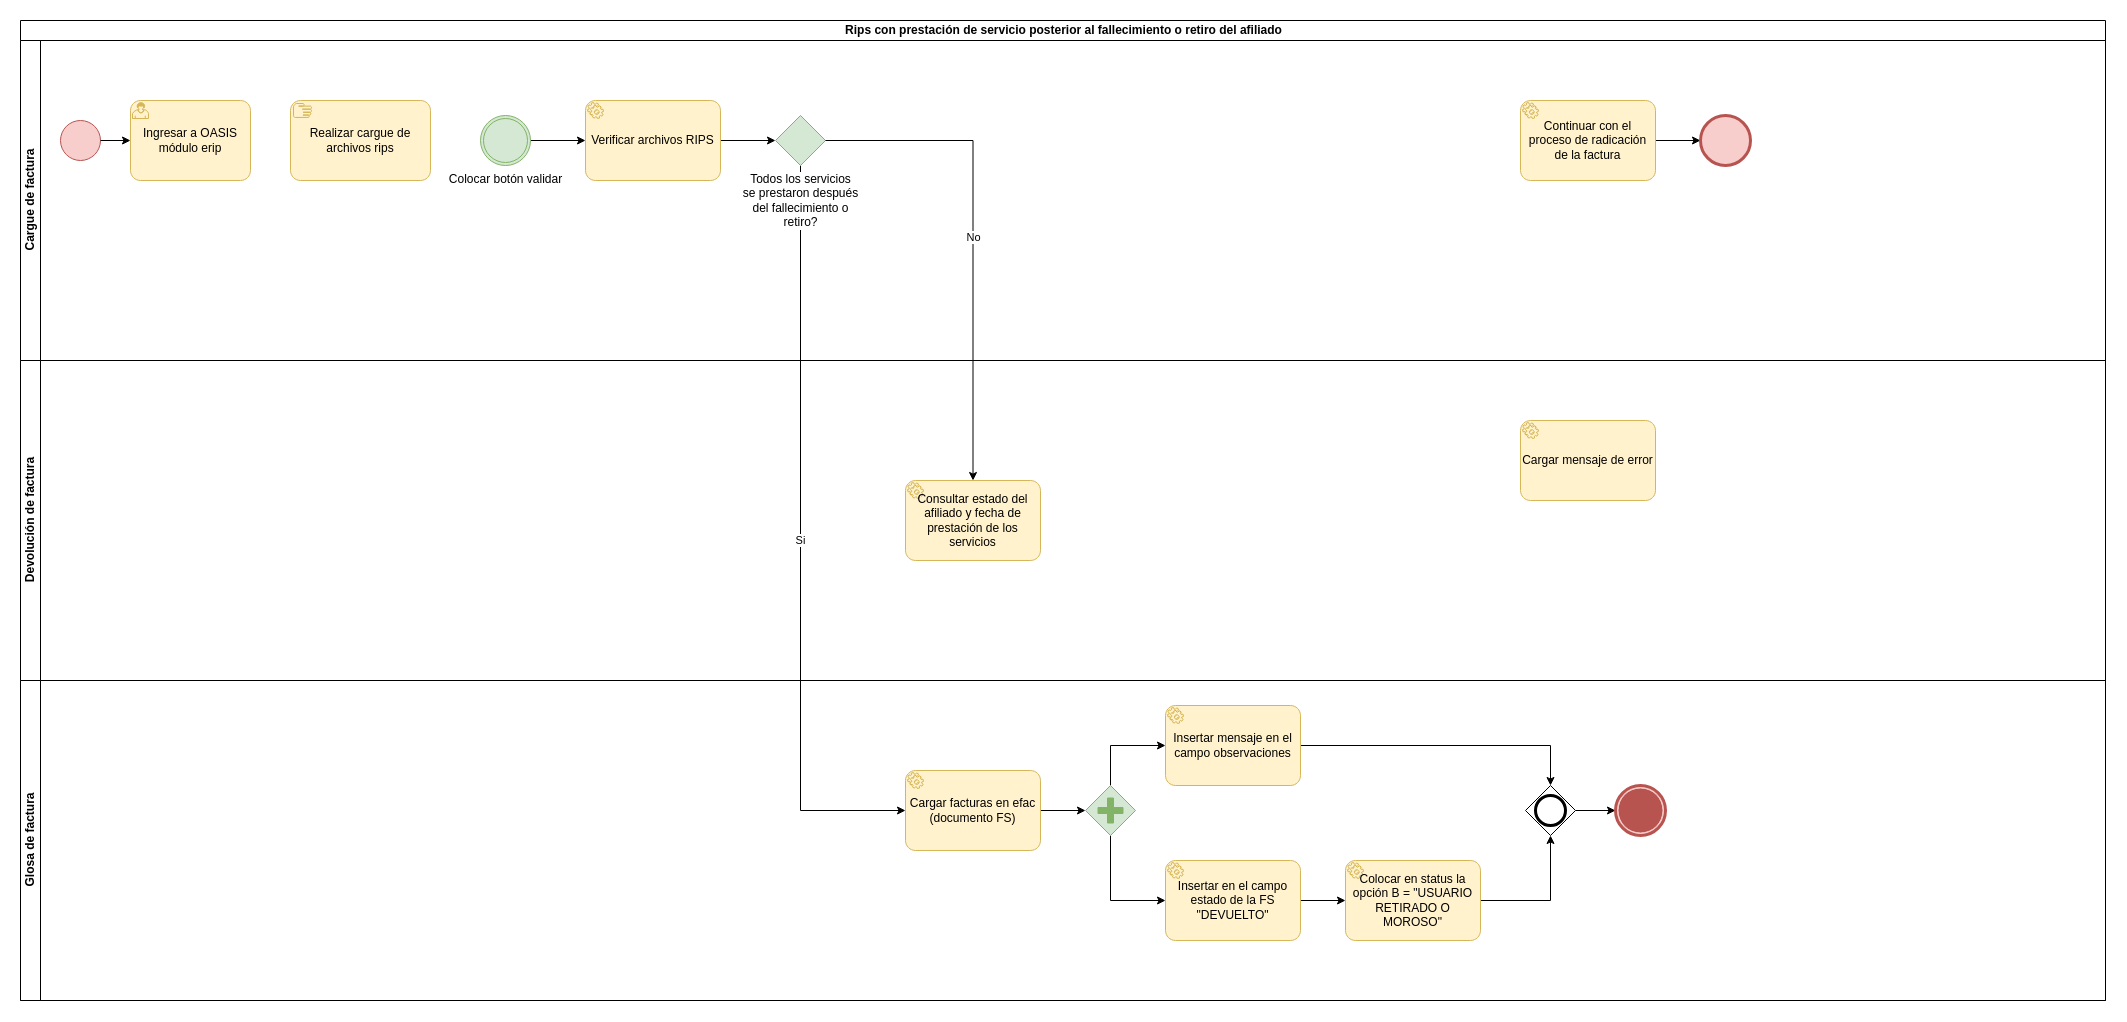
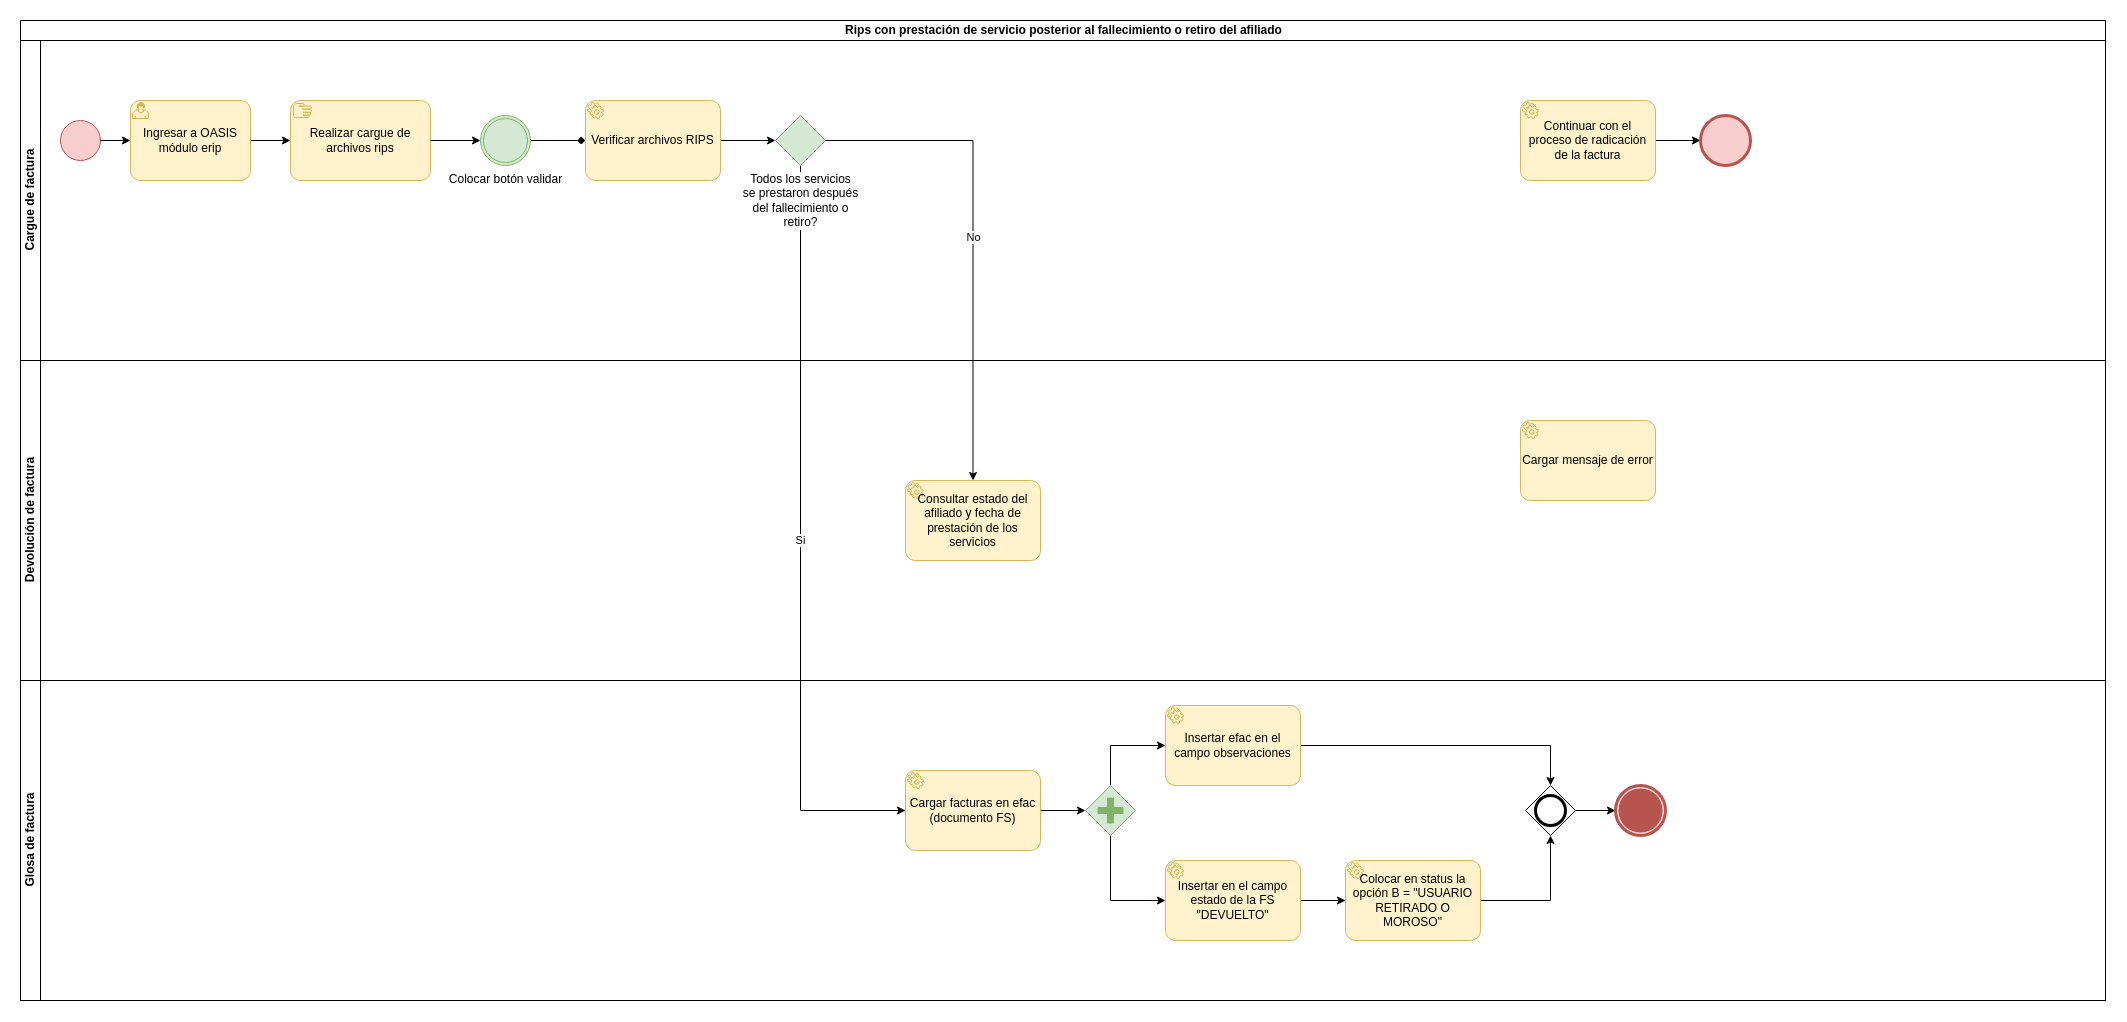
edge "Ingresar a OASIS módulo erip" -> "Realizar cargue de archivos rips": added
edge "Realizar cargue de archivos rips" -> "Colocar botón validar": added
edge "Colocar botón validar" -> "Verificar archivos RIPS": arrowhead classic -> diamond
node "Insertar mensaje en el campo observaciones": label "Insertar mensaje en el campo observaciones" -> "Insertar efac en el campo observaciones"
